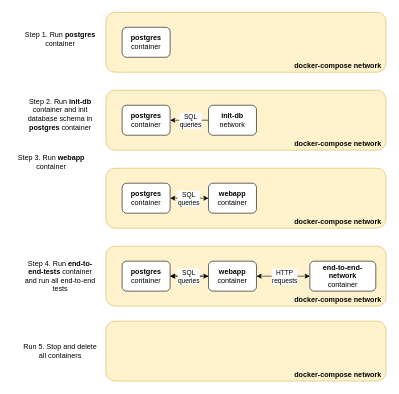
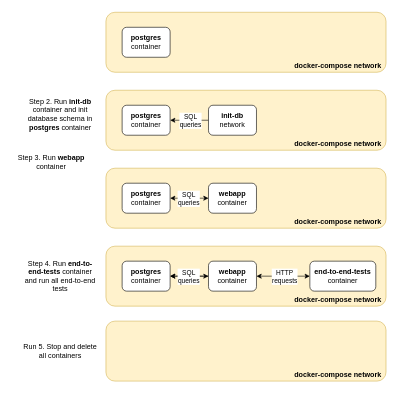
node "Step 1. Run postgres container": removed
node "end-to-end-network container": label "end-to-end-network container" -> "end-to-end-tests container"
